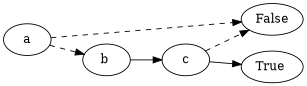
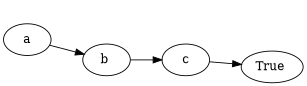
node "False": removed
edge "a" -> "b": style dashed -> solid
